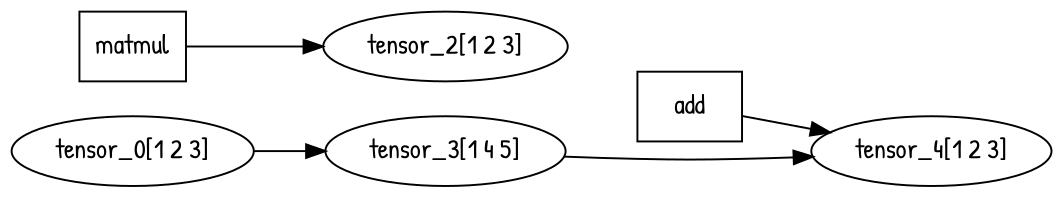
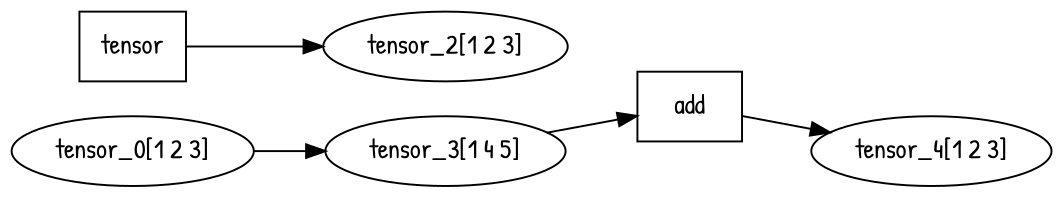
node "matmul": label "matmul" -> "tensor"
edge "tensor_3[1 4 5]" -> "tensor_4[1 2 3]": now "tensor_3[1 4 5]" -> "add"
